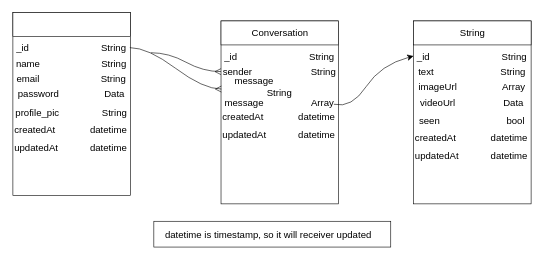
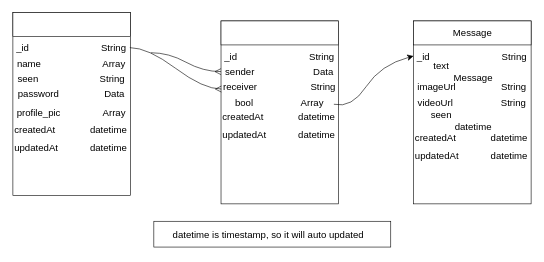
node "Conversation": removed
node "String": label "String" -> "Message"
node "name String": label "name String" -> "name Array"
node "sender String": label "sender String" -> "sender Data"
node "text String": label "text String" -> "text Message"
node "email String": label "email String" -> "seen String"
node "message String": label "message String" -> "receiver String"
node "imageUrl Array": label "imageUrl Array" -> "imageUrl String"
node "message Array": label "message Array" -> "bool Array"
node "videoUrl Data": label "videoUrl Data" -> "videoUrl String"
node "profile_pic String": label "profile_pic String" -> "profile_pic Array"
node "seen bool": label "seen bool" -> "seen datetime"
node "datetime is timestamp, so it will receiver updated": label "datetime is timestamp, so it will receiver updated" -> "datetime is timestamp, so it will auto updated"
